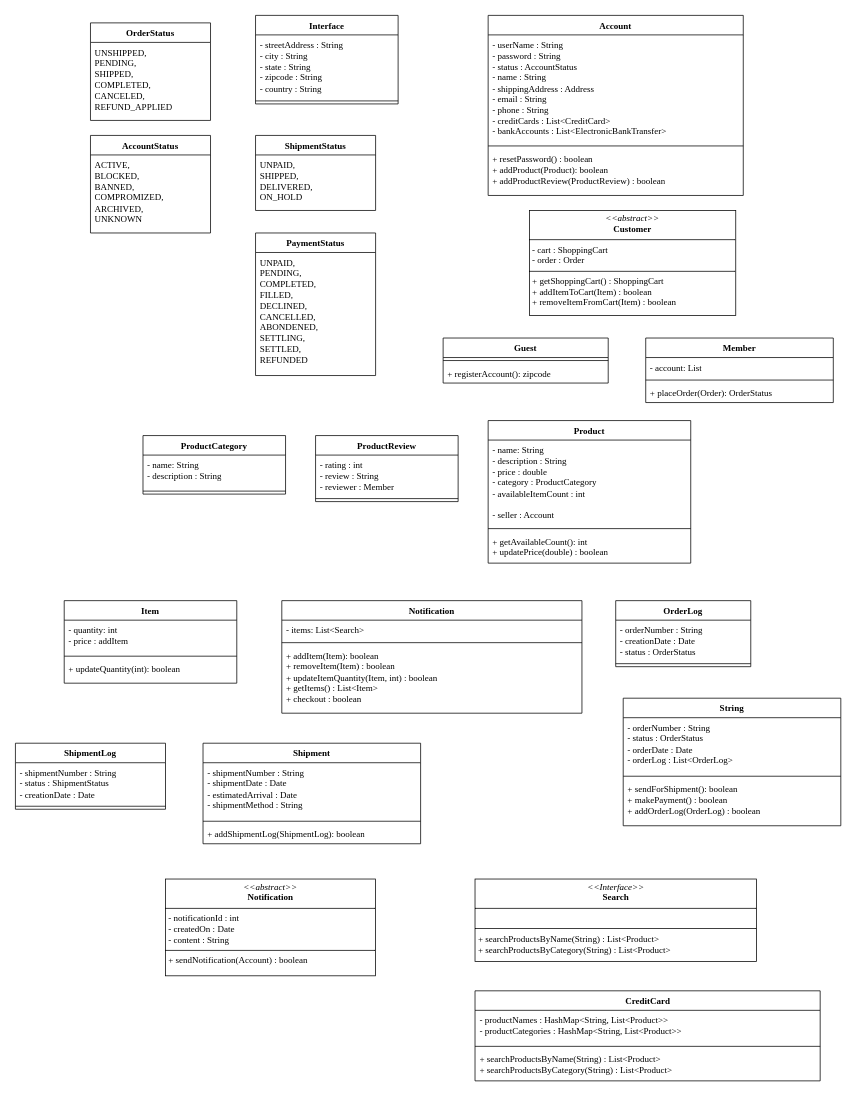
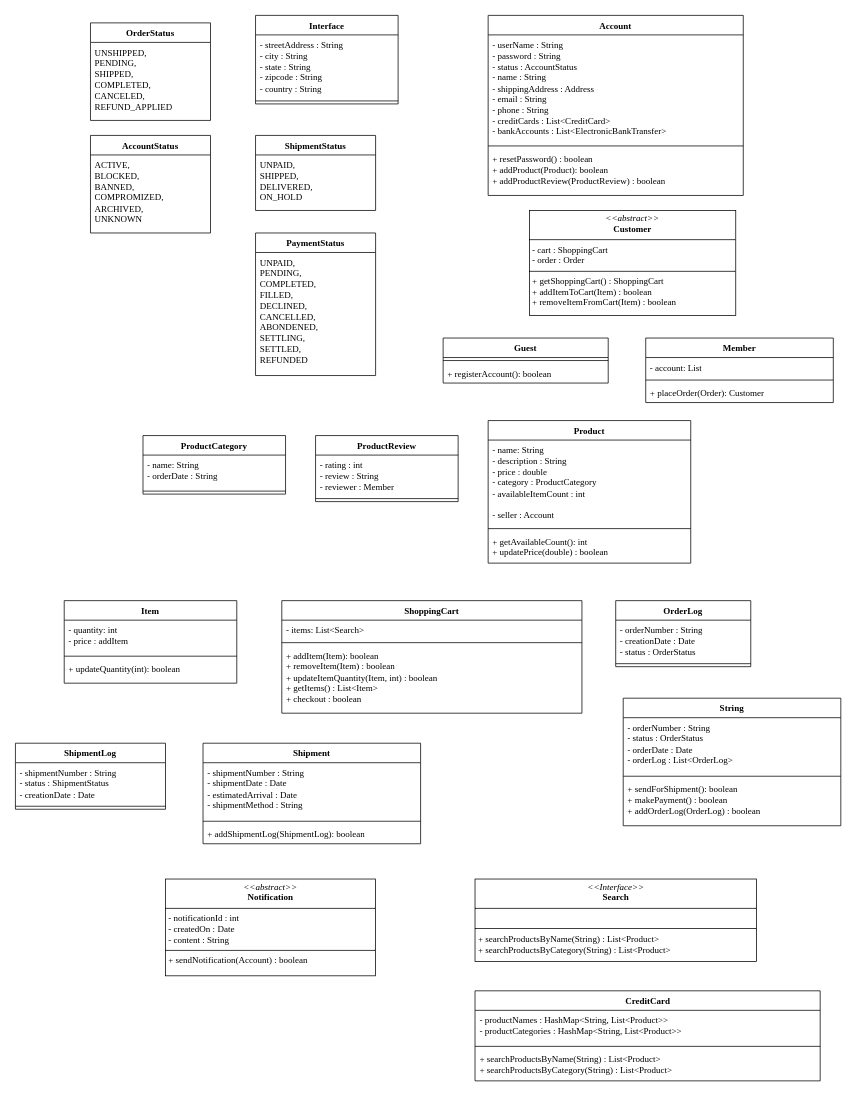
node "+ registerAccount(): zipcode": label "+ registerAccount(): zipcode" -> "+ registerAccount(): boolean"
node "+ placeOrder(Order): OrderStatus": label "+ placeOrder(Order): OrderStatus" -> "+ placeOrder(Order): Customer"
node "- name: String - description : String": label "- name: String - description : String" -> "- name: String - orderDate : String"
node "Notification": label "Notification" -> "ShoppingCart"
